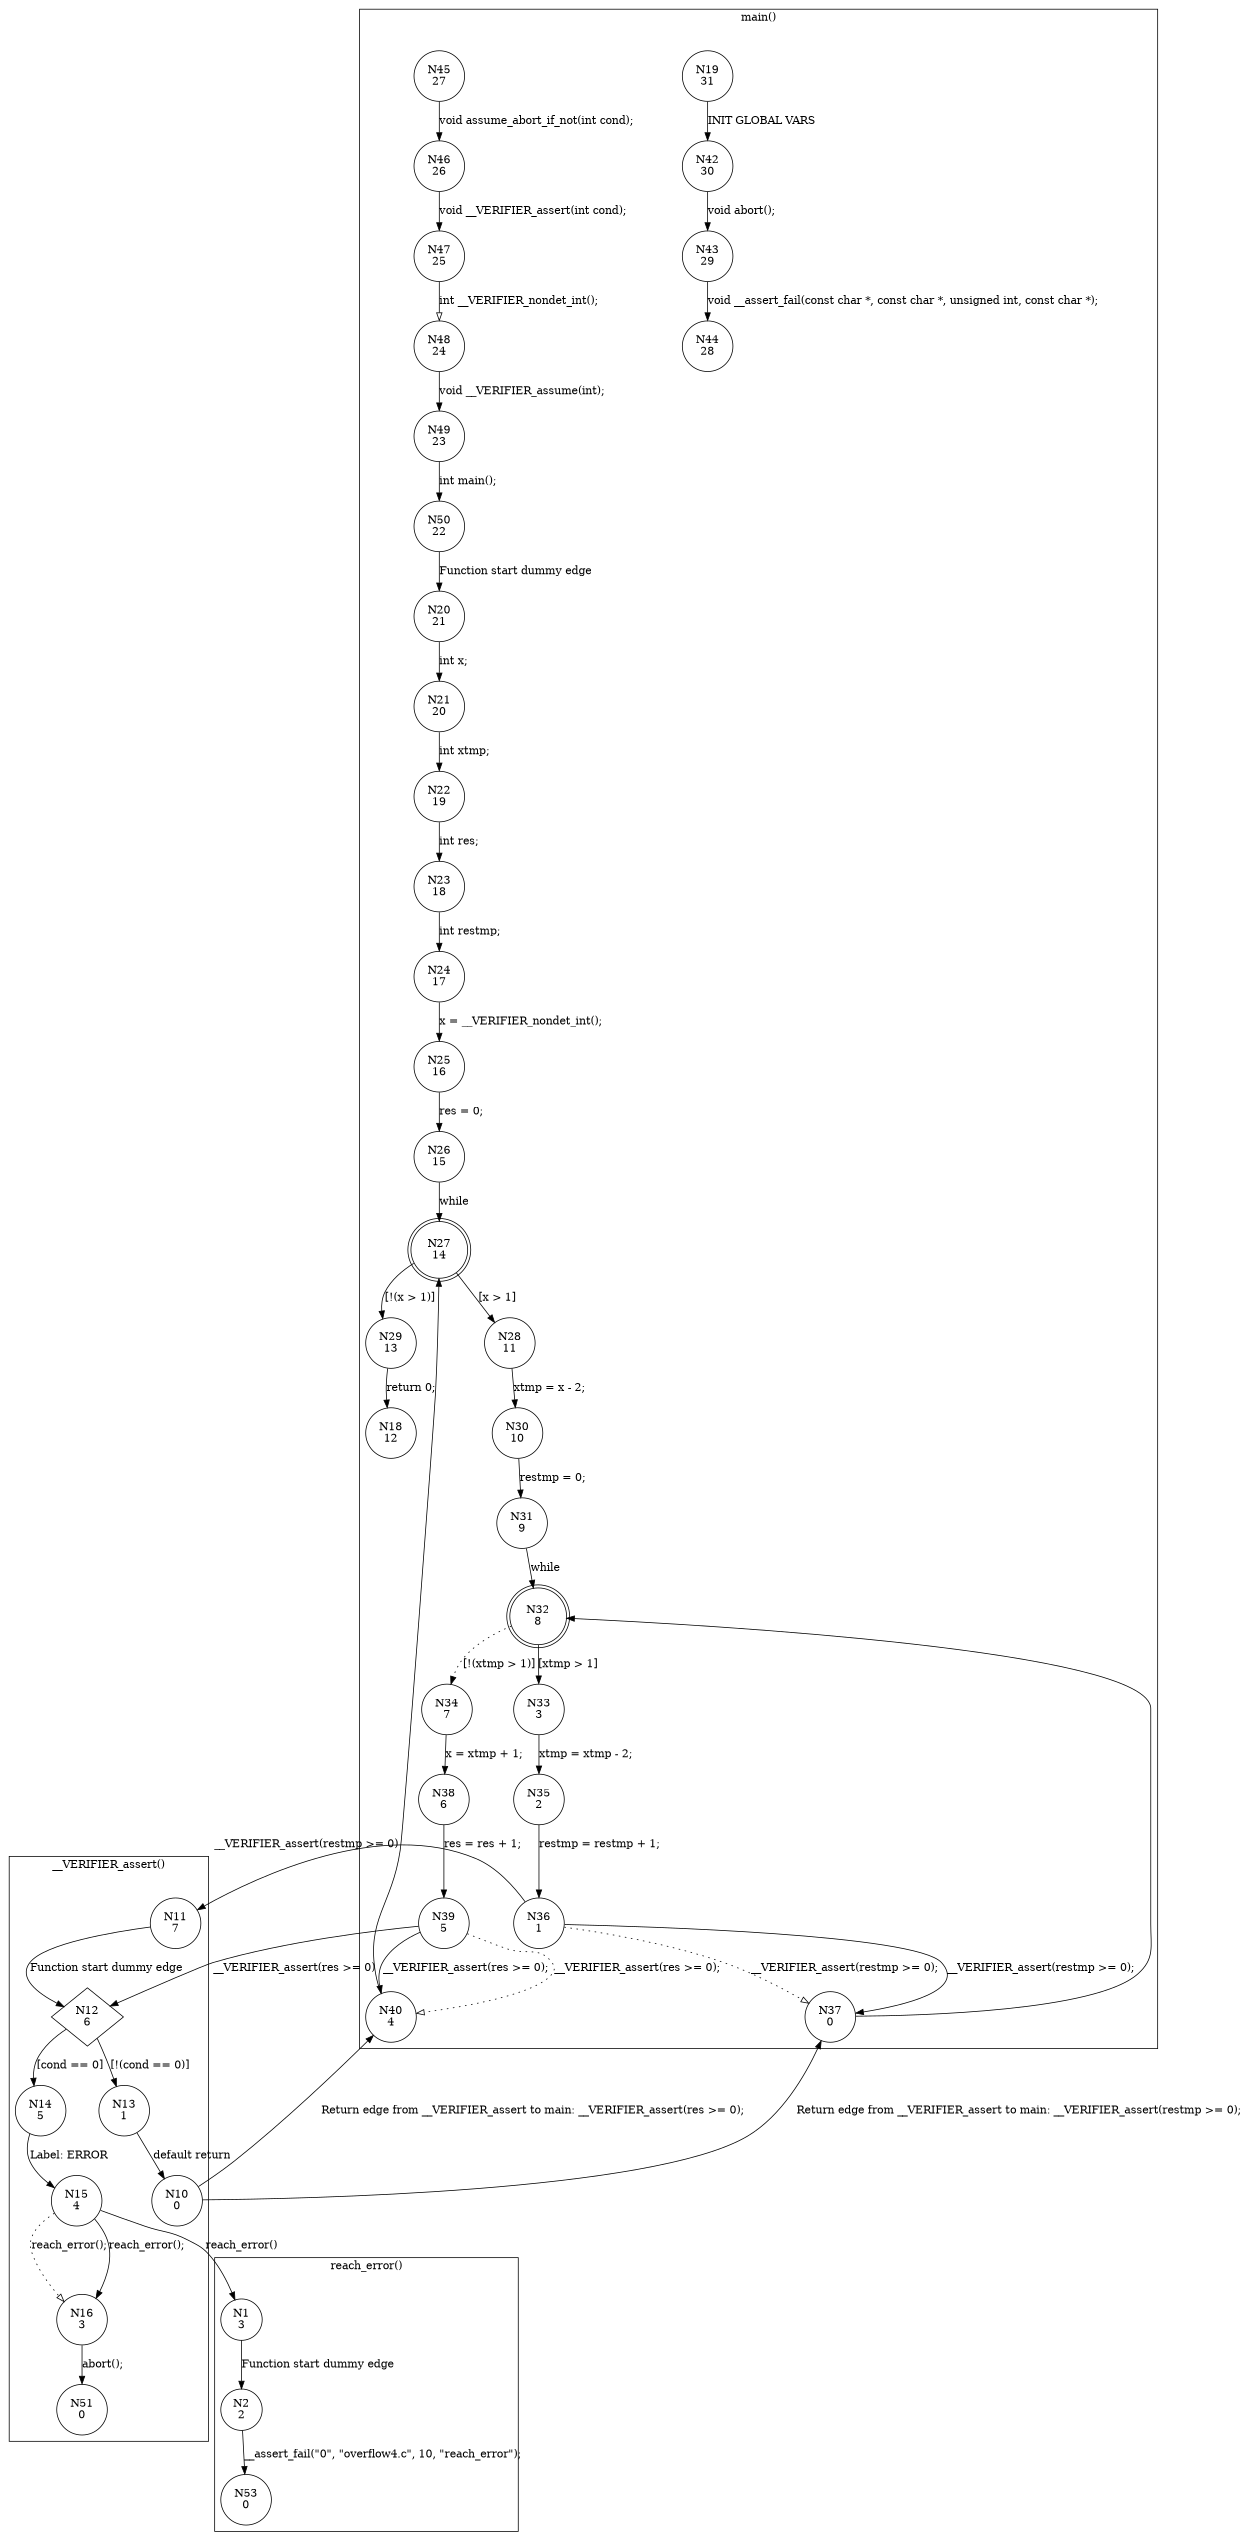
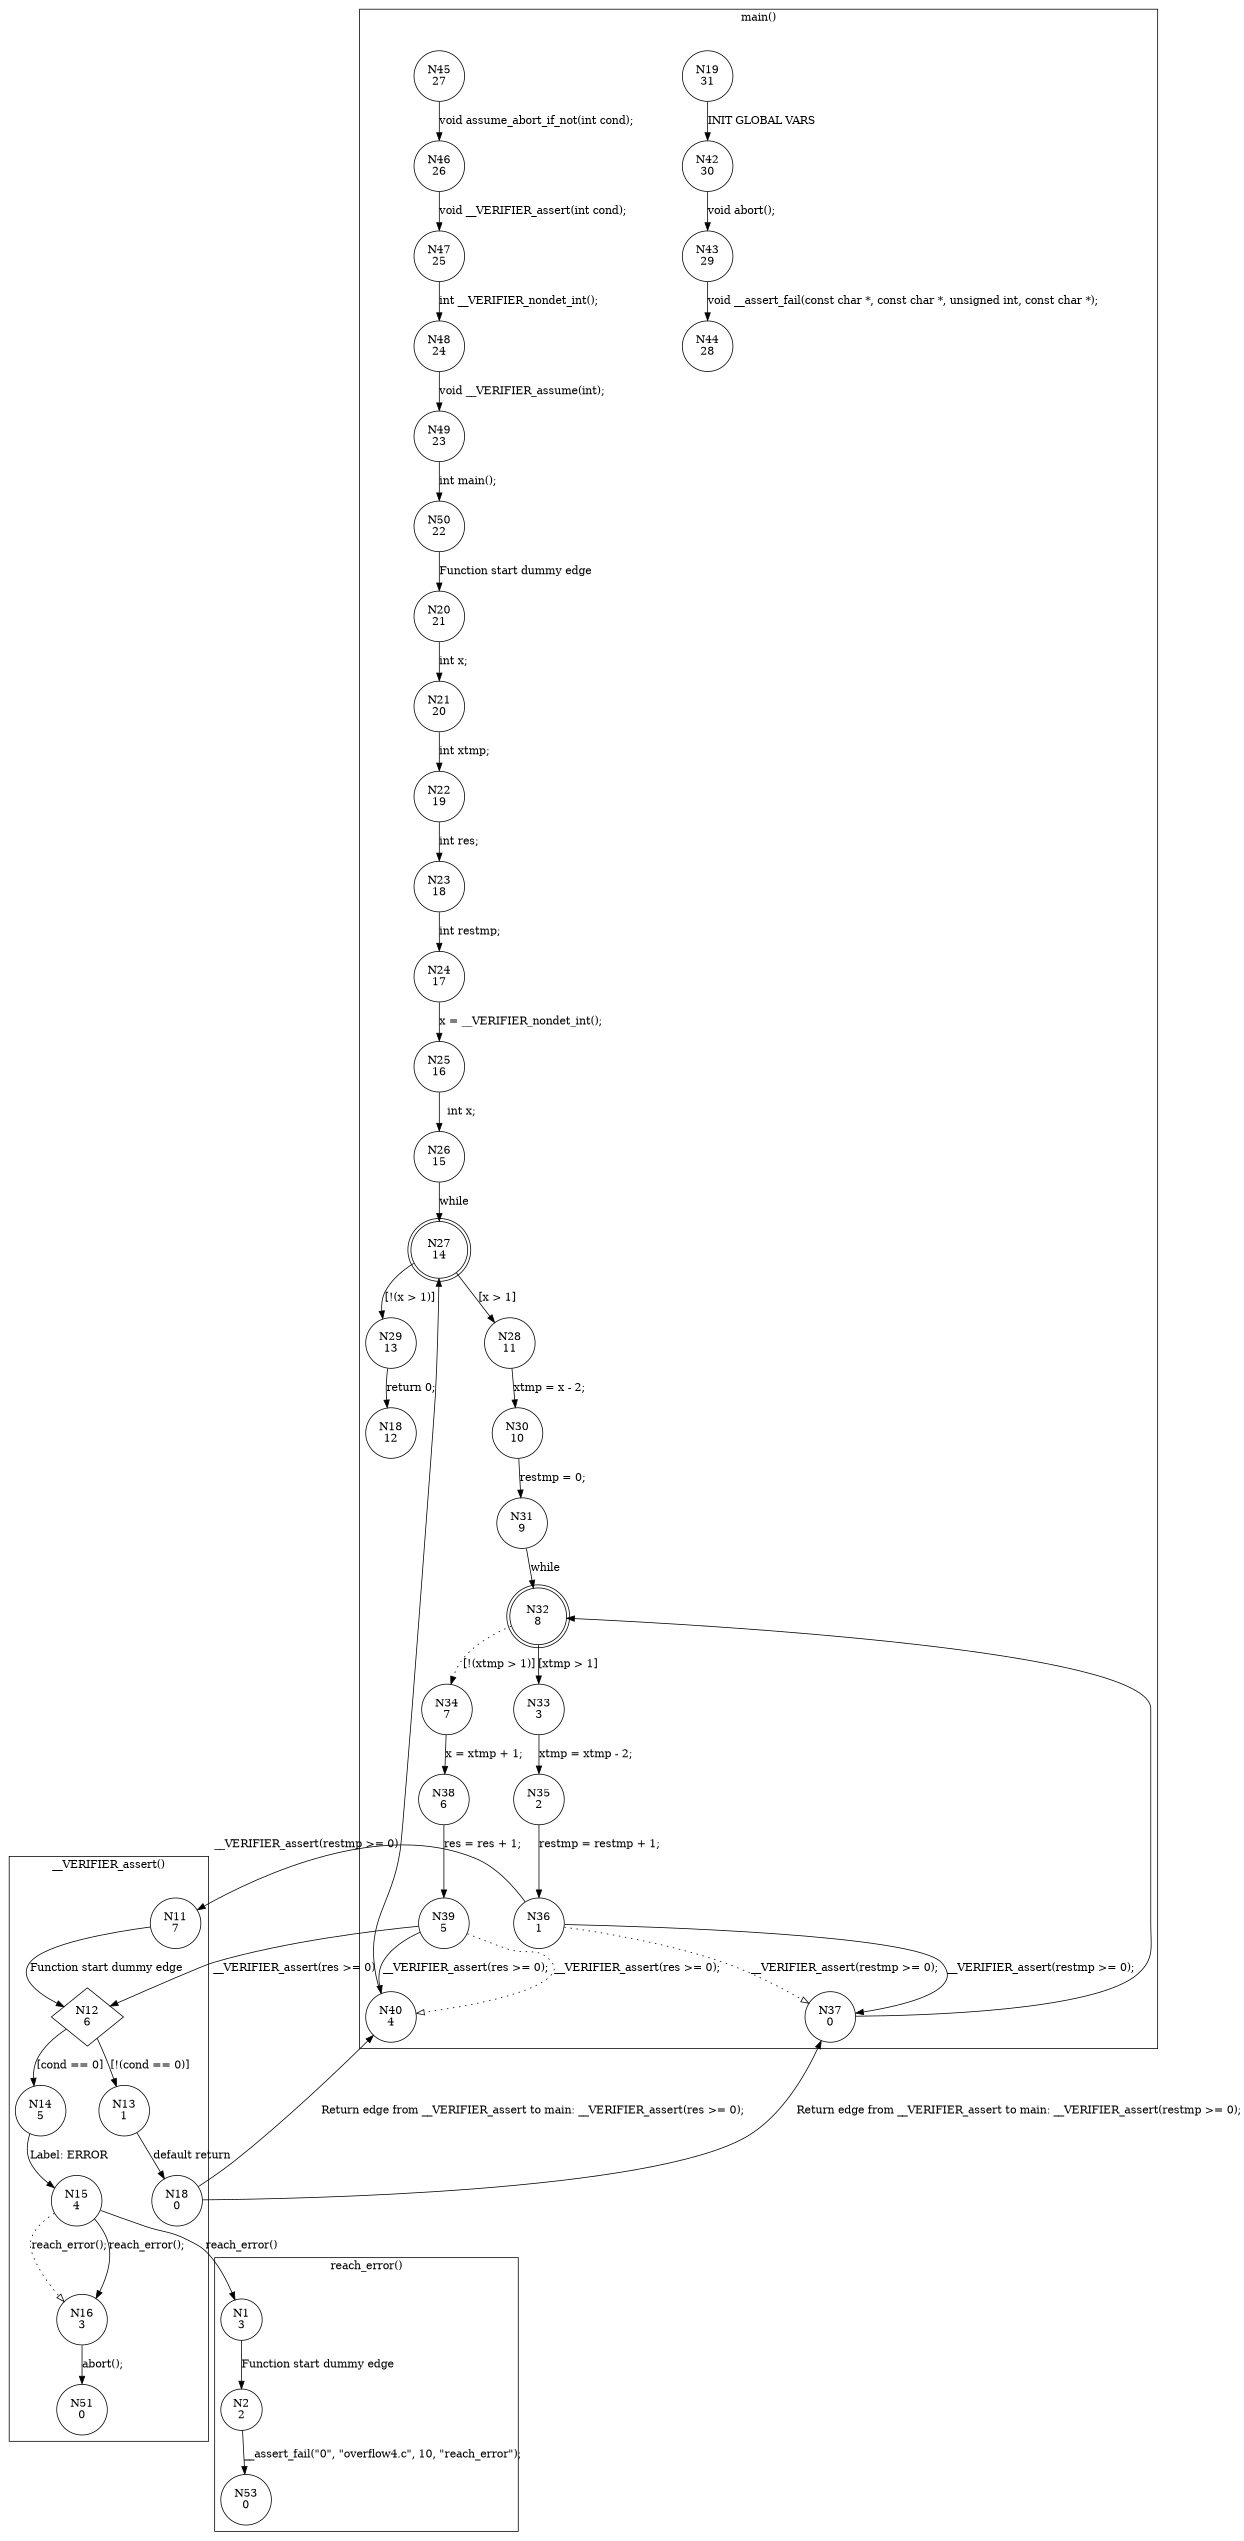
edge "N47 25" -> "N48 24": arrowhead empty -> normal
edge "N25 16" -> "N26 15": label "res = 0;" -> "int x;"
node "N10 0": label "N10 0" -> "N18 0"
